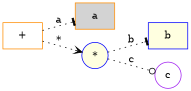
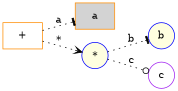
node "b": shape box -> circle
